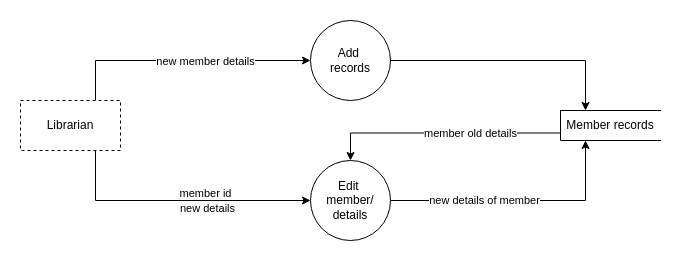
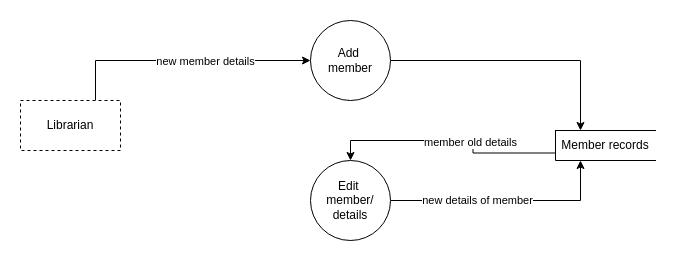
node "Add records": label "Add records" -> "Add member"
node "Member records": moved (611, 126) -> (606, 146)
edge "Librarian" -> "Edit member/ details": removed, labels "member id", "new details"
